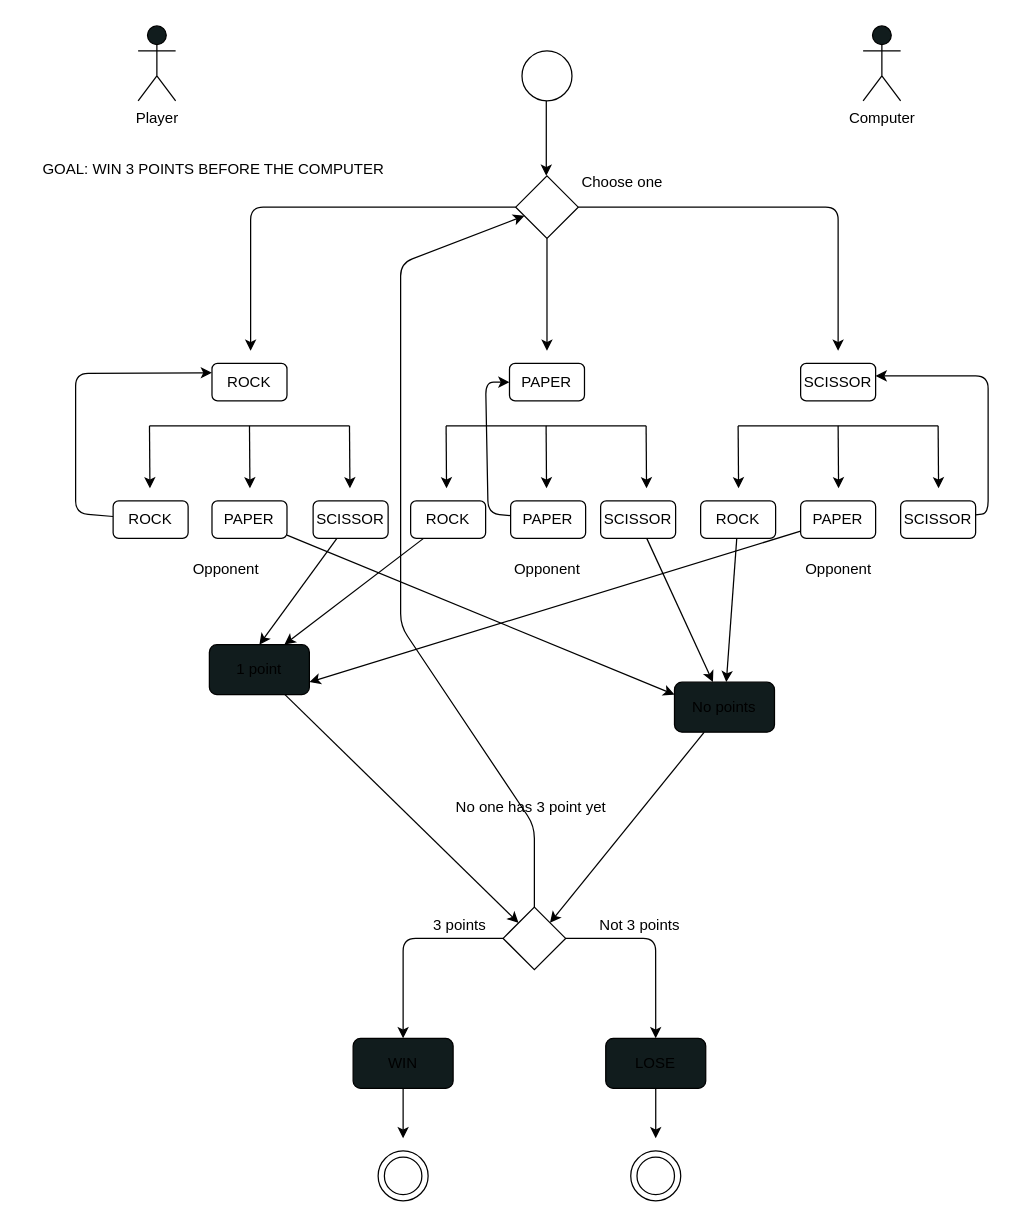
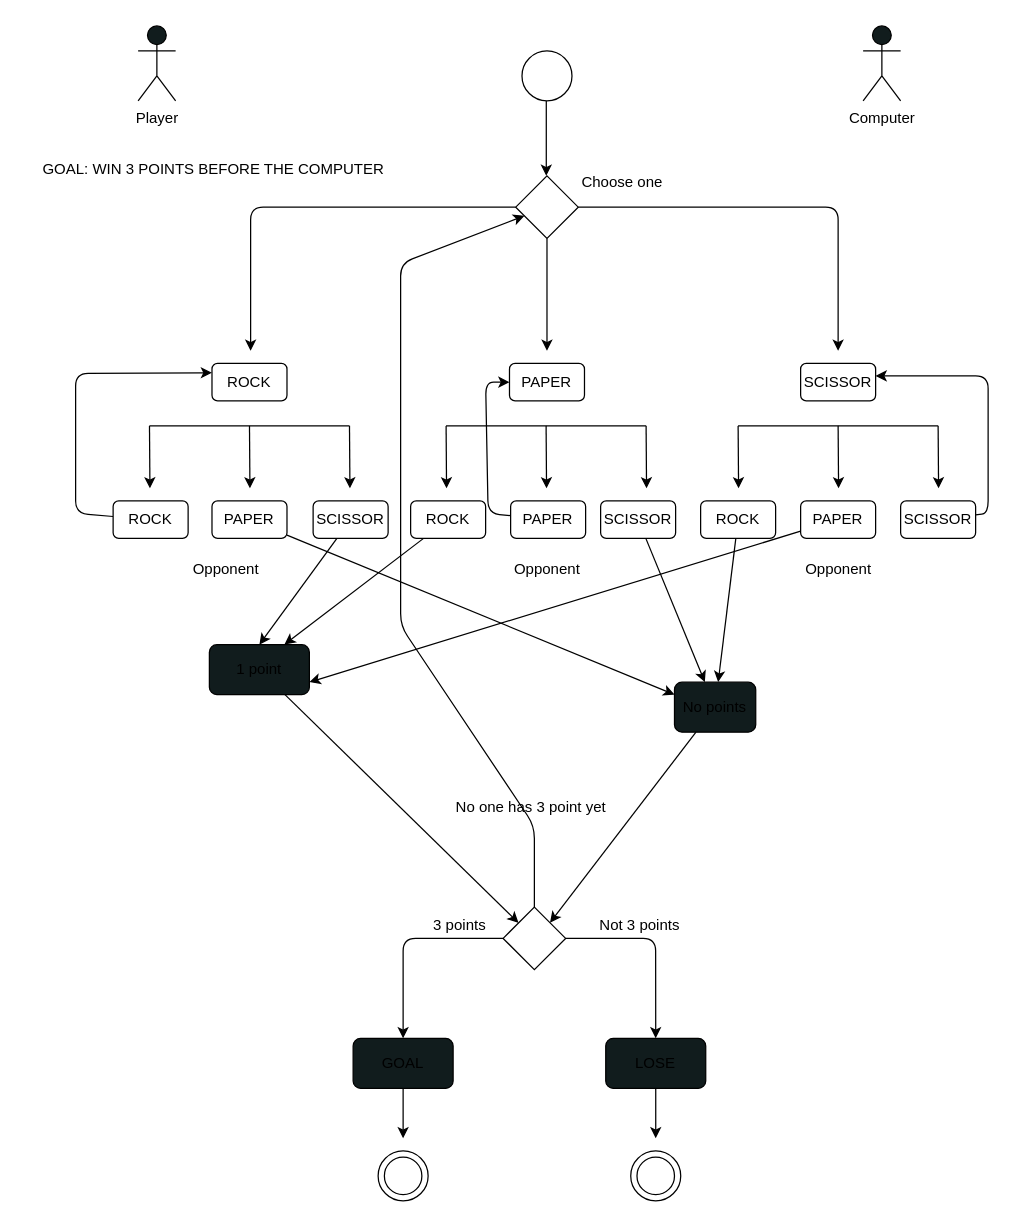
node "No points": size 100x50 -> 81x50
node "WIN": label "WIN" -> "GOAL"
